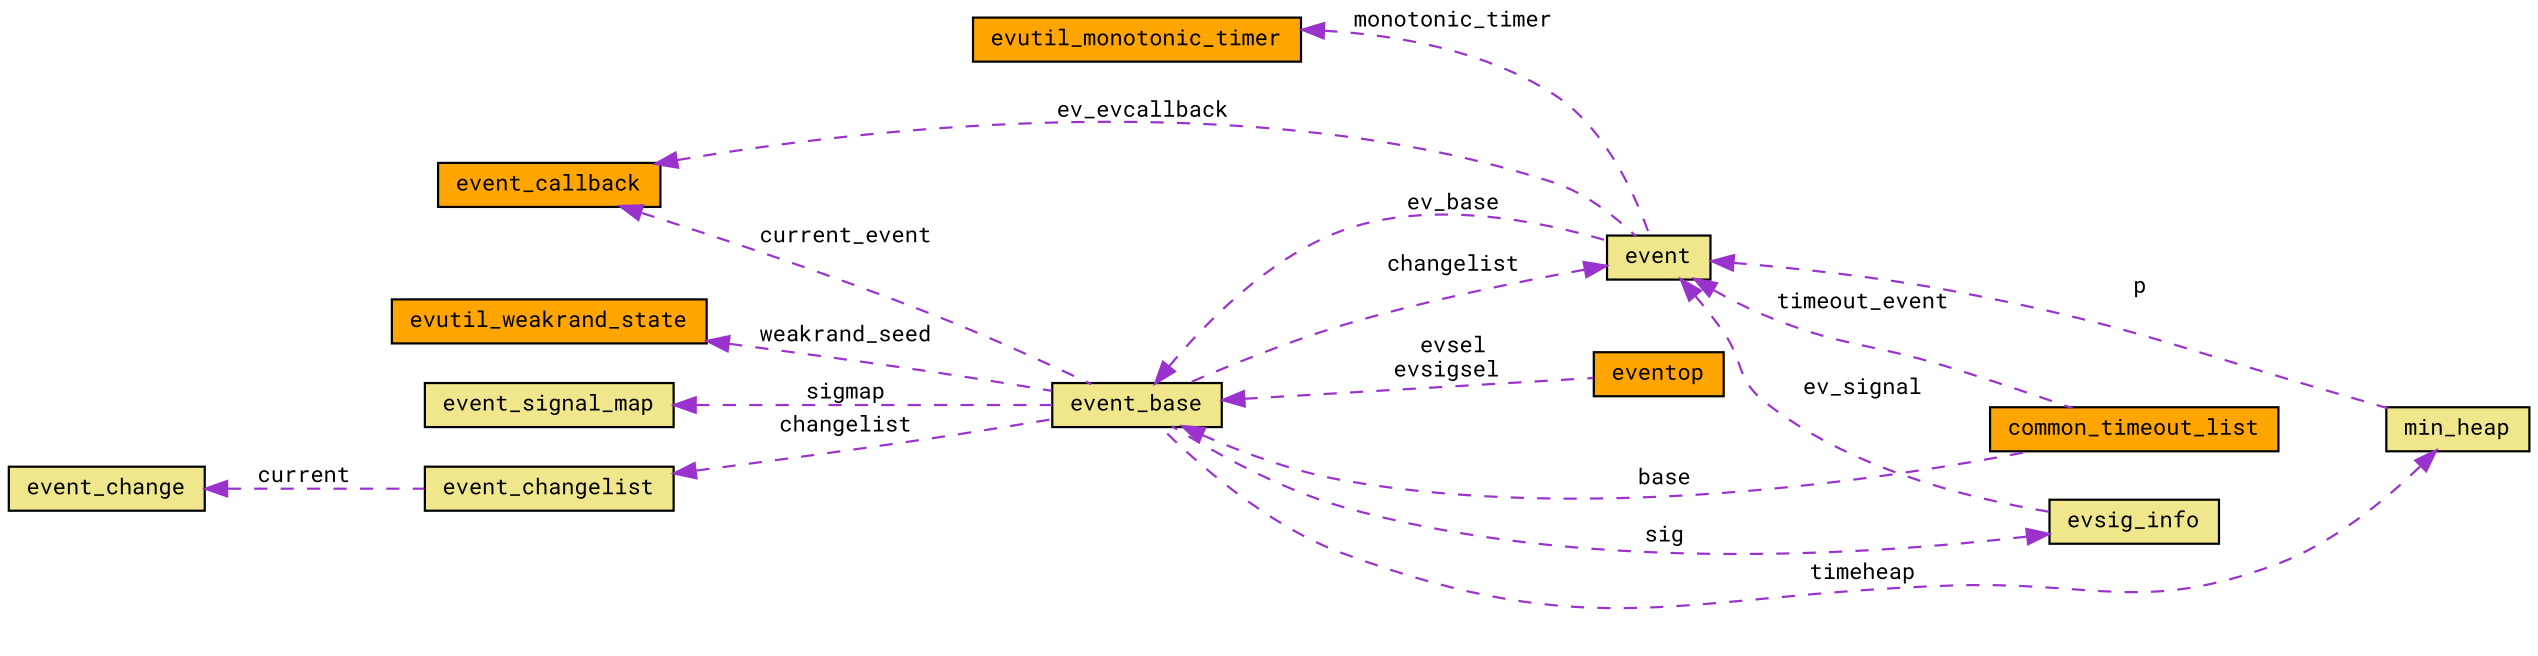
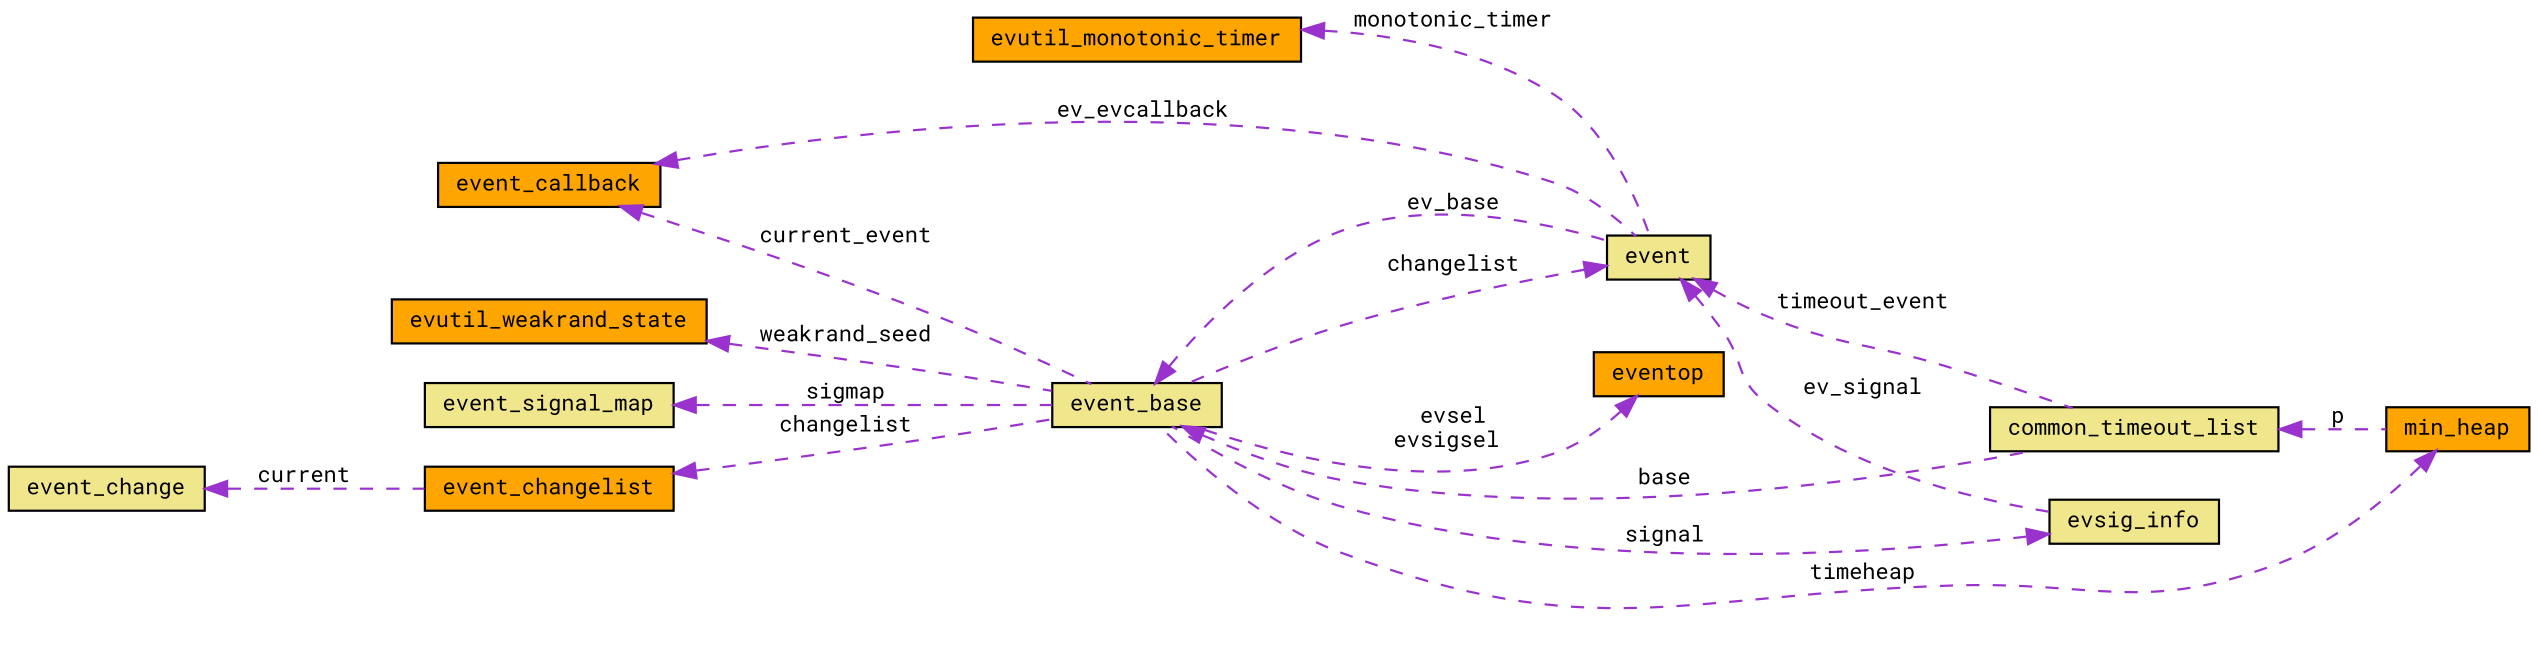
edge "min_heap" -> "event": now "min_heap" -> "common_timeout_list"
edge "eventop" -> "event_base": reversed
node "common_timeout_list": fillcolor orange -> khaki
node "min_heap": fillcolor khaki -> orange
node "event_changelist": fillcolor khaki -> orange
edge "event_base" -> "evsig_info": label " sig" -> " signal"
